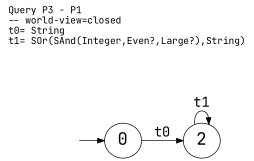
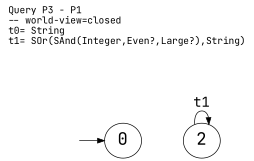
edge "0" -> "2": removed, label "t0"
